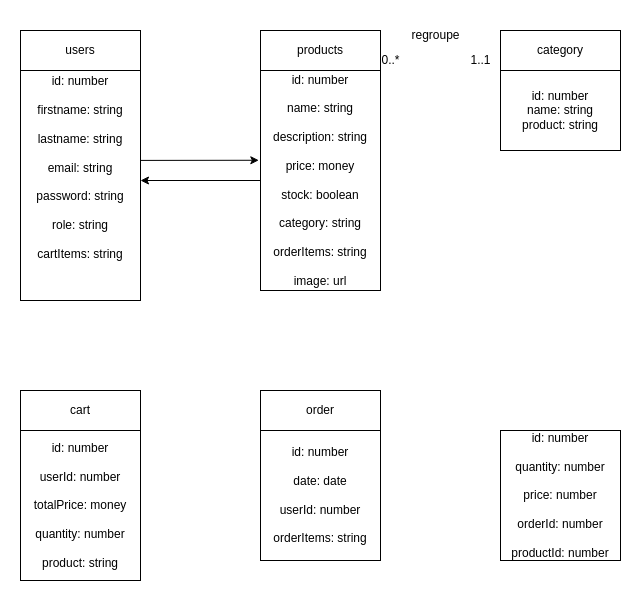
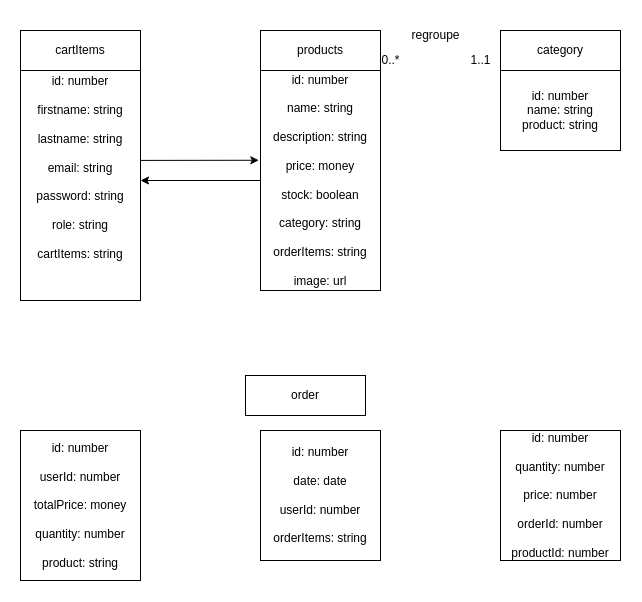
node "users": label "users" -> "cartItems"
node "cart": removed
node "order": moved (321, 411) -> (306, 396)
